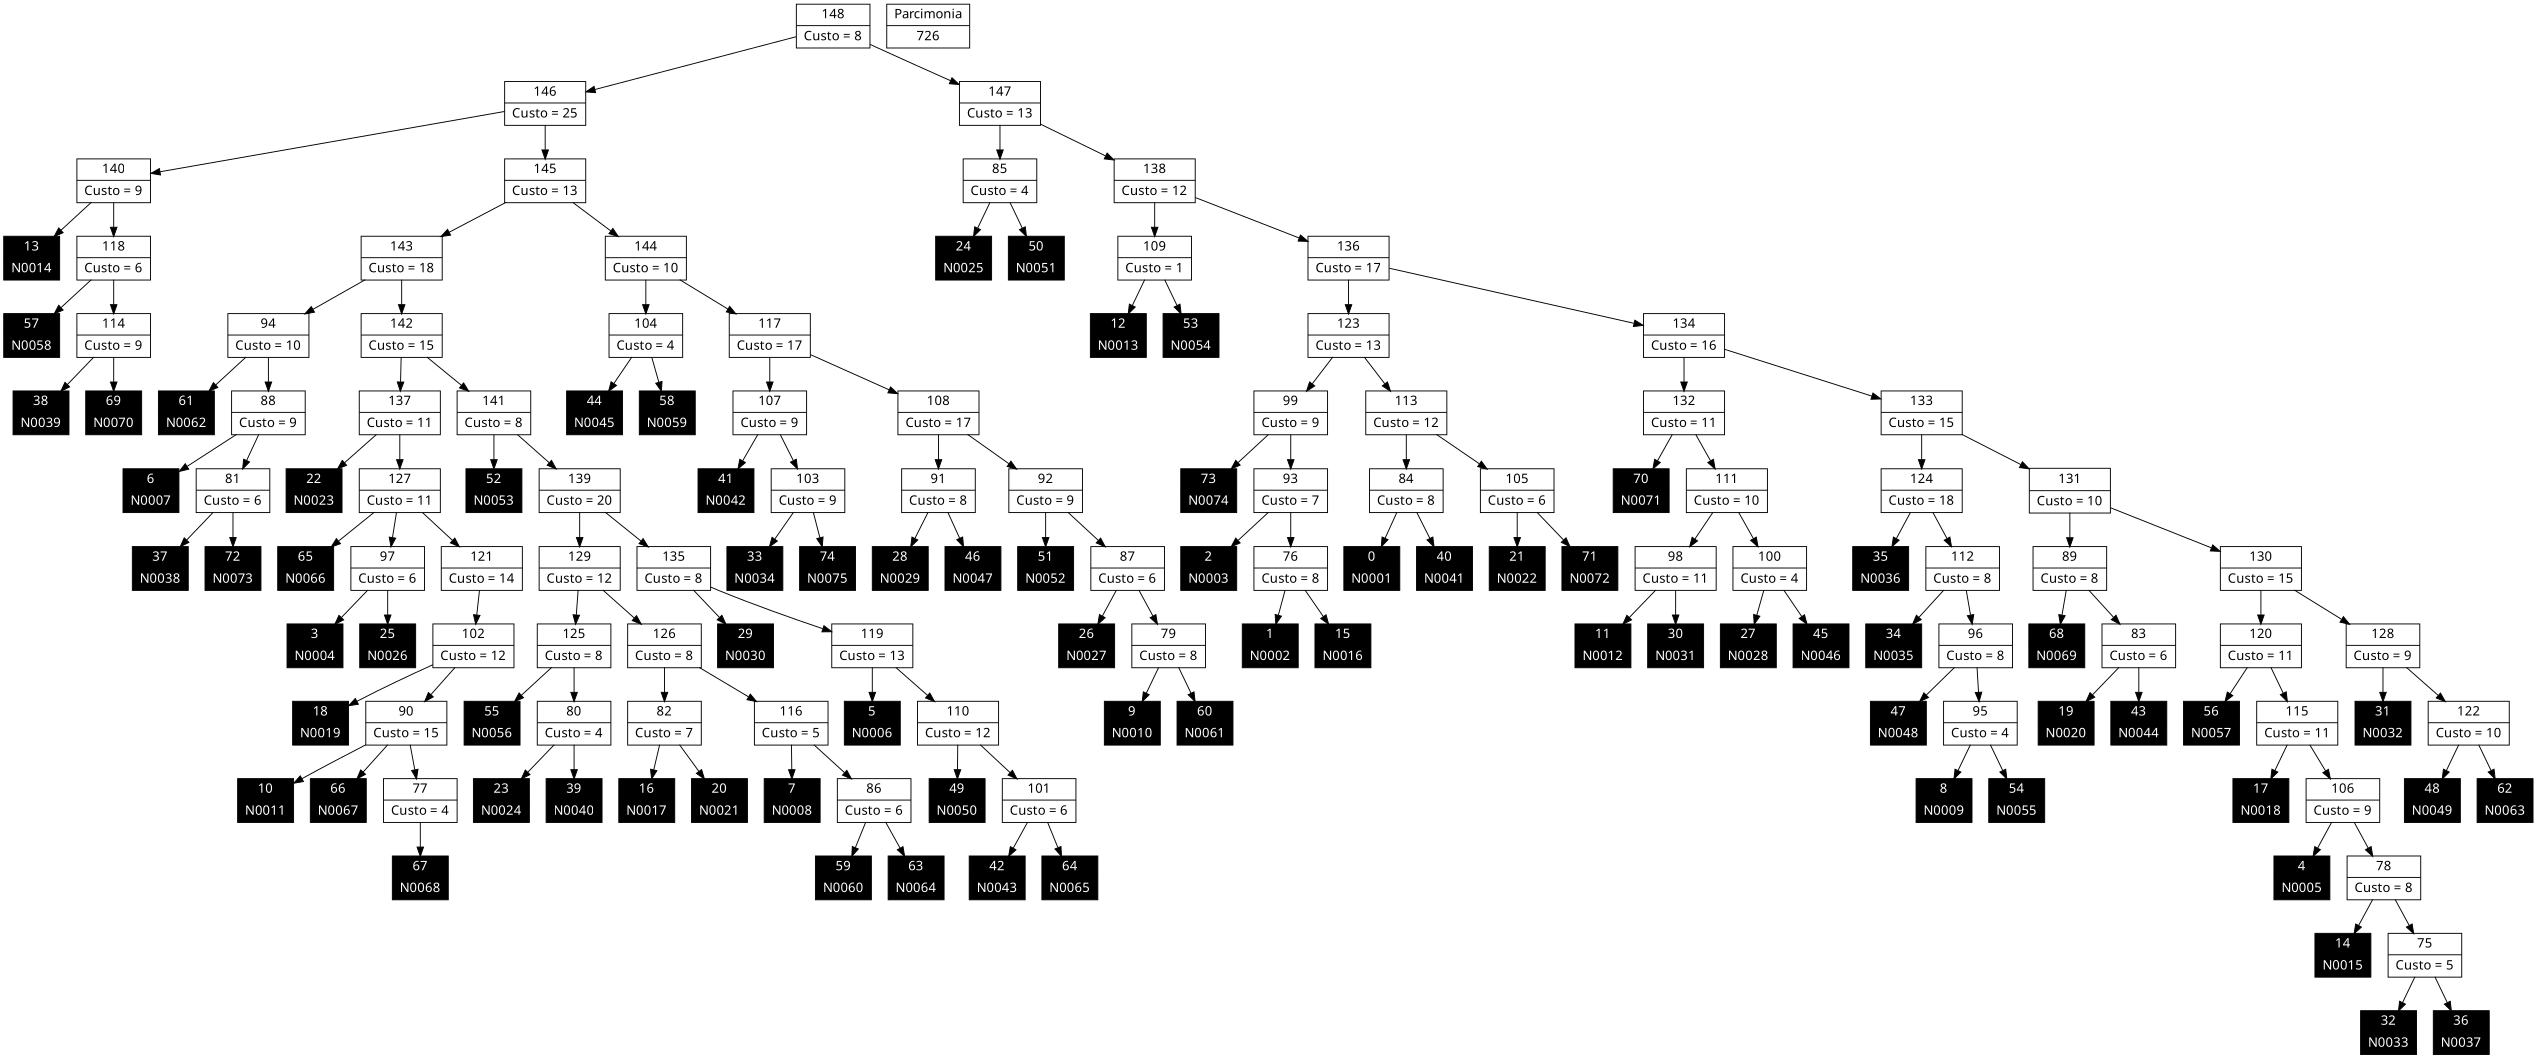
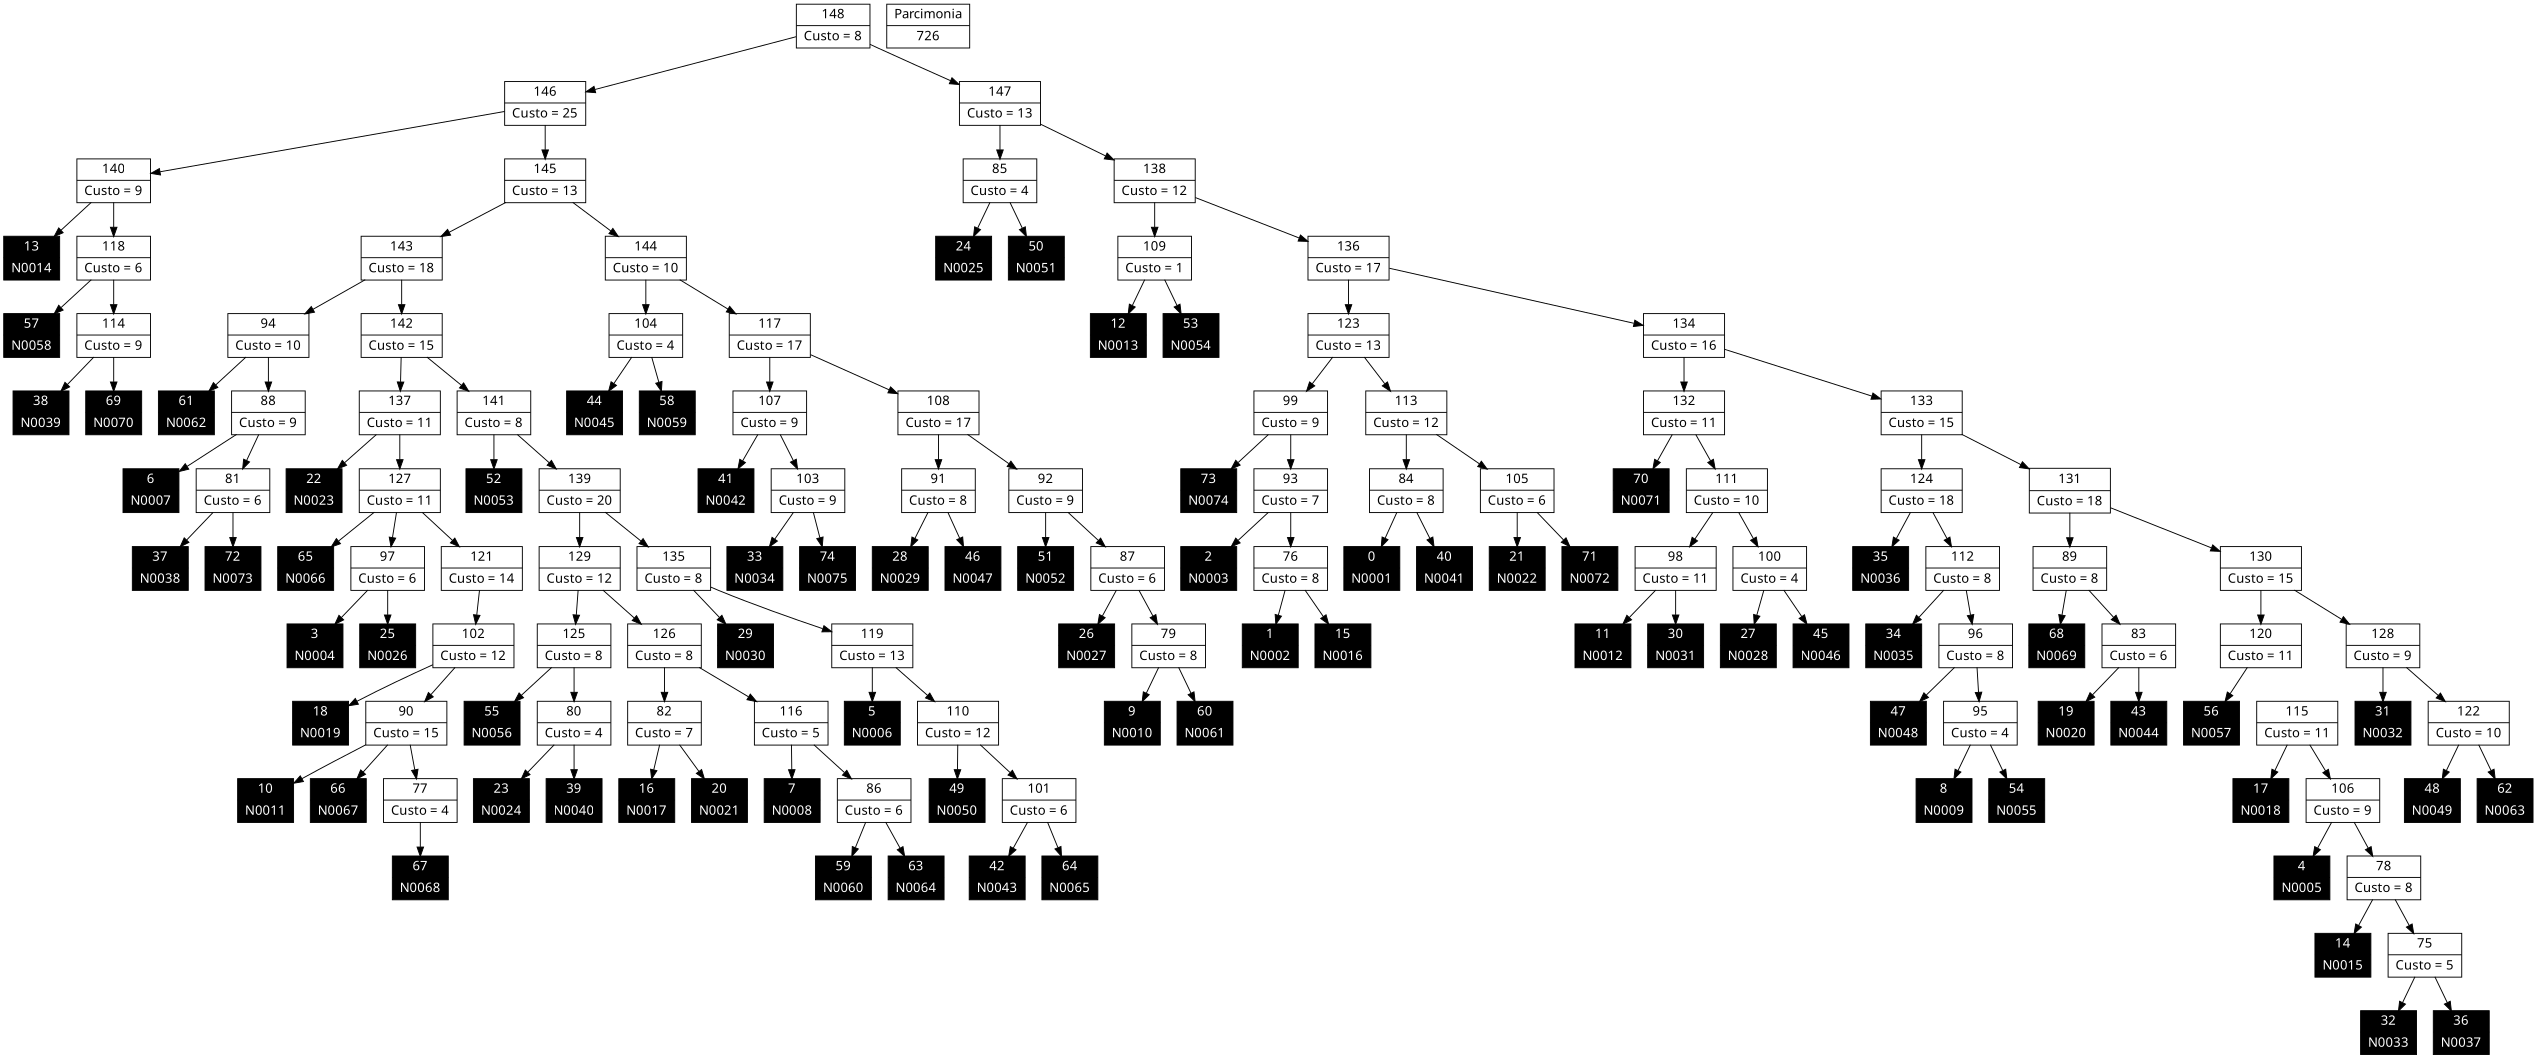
node "131": text "Custo = 10" -> "Custo = 18"
edge "120" -> "115": removed
